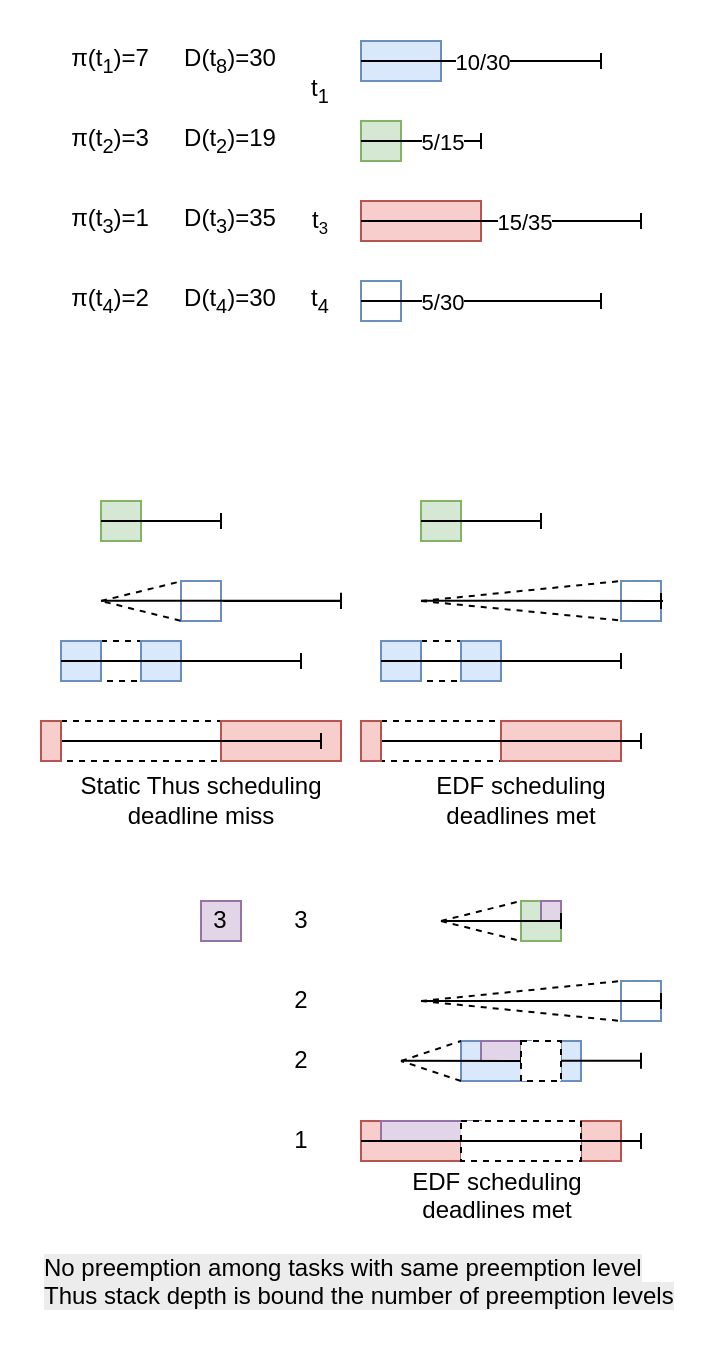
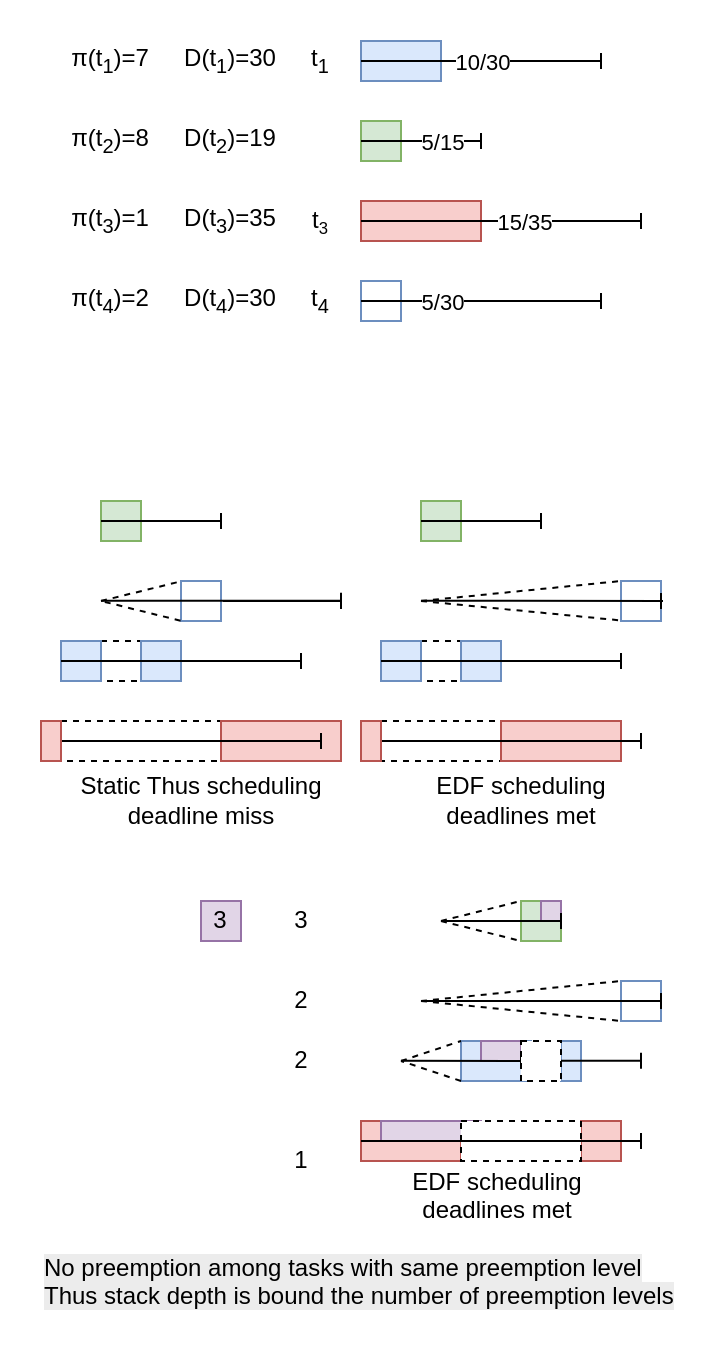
node "D(t8)=30": label "D(t8)=30" -> "D(t1)=30"
node "t1": moved (321, 91) -> (321, 61)
node "π(t2)=3": label "π(t2)=3" -> "π(t2)=8"
node "1": moved (301, 1141) -> (301, 1161)
